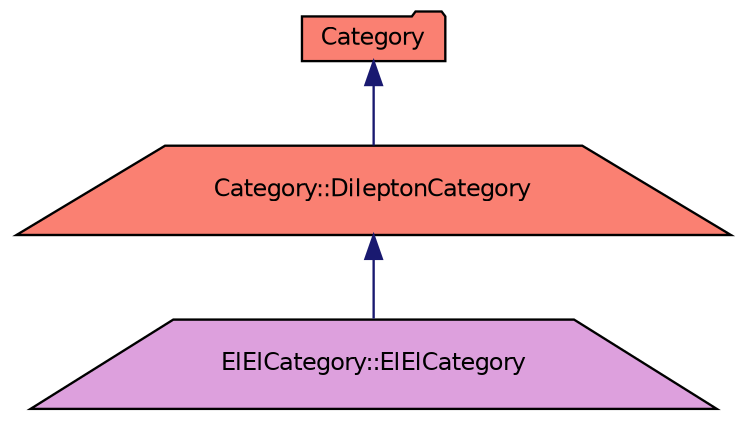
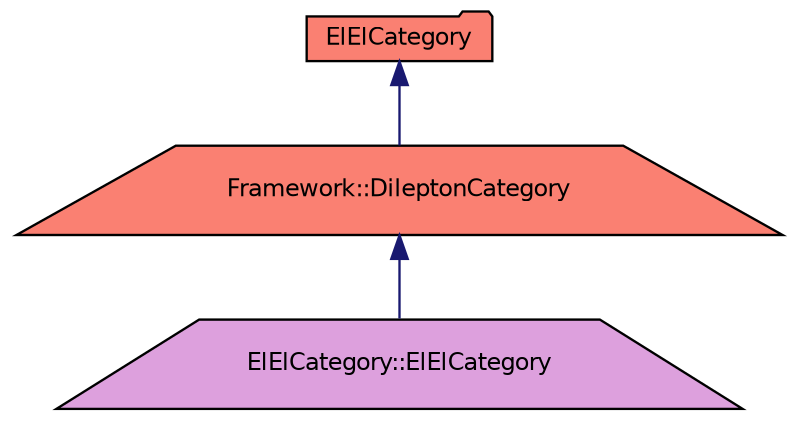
node "Category": label "Category" -> "ElElCategory"
node "Category::DileptonCategory": label "Category::DileptonCategory" -> "Framework::DileptonCategory"
